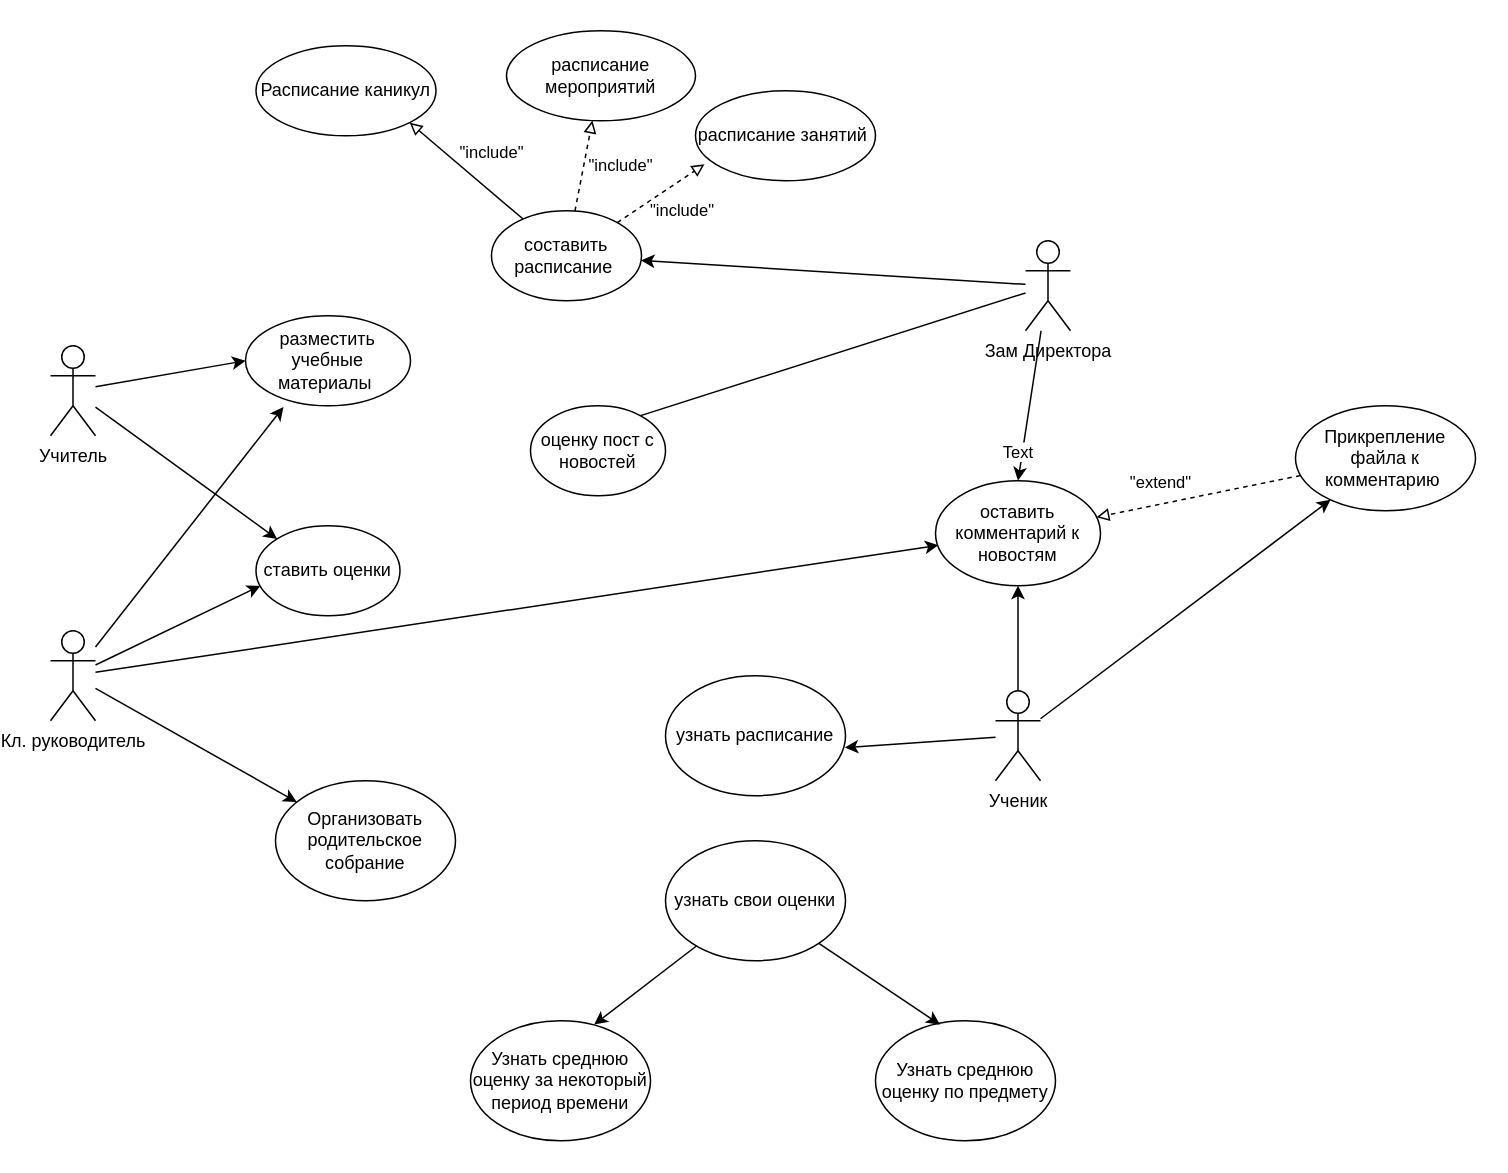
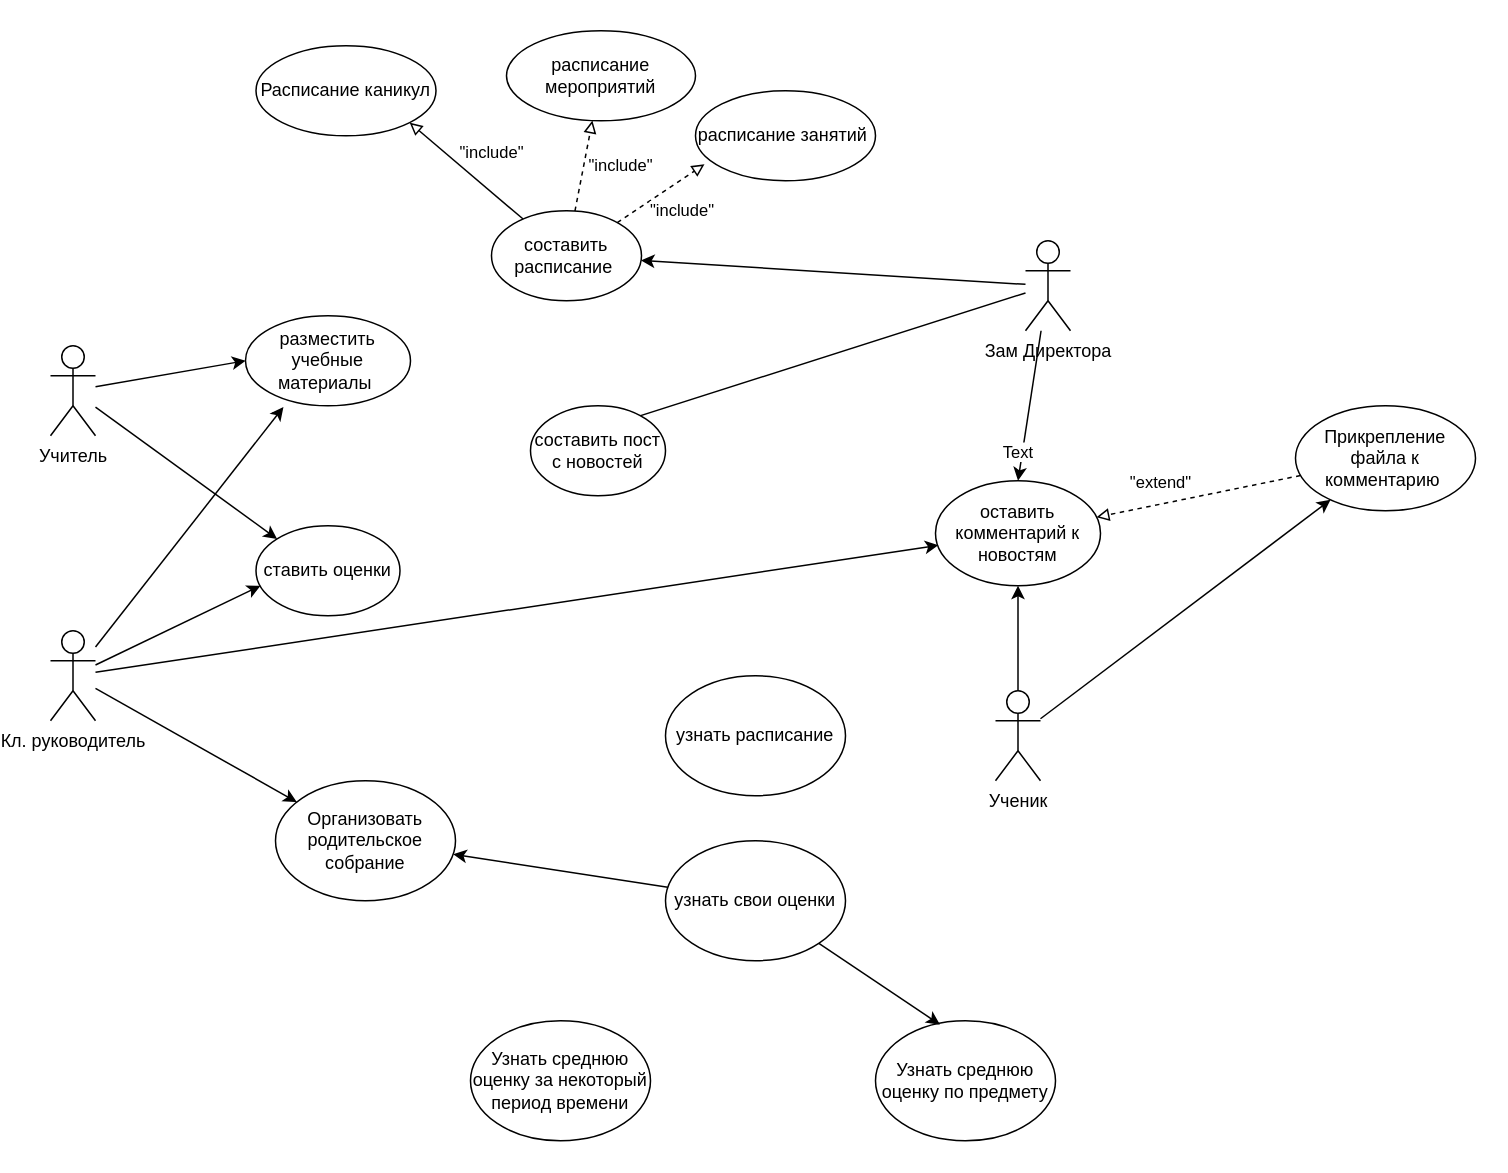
node "оценку пост с новостей": label "оценку пост с новостей" -> "составить пост с новостей"
edge "Ученик" -> "узнать расписание": removed
edge "узнать свои оценки" -> "Узнать среднюю оценку за некоторый период времени": now "узнать свои оценки" -> "Организовать родительское собрание"
